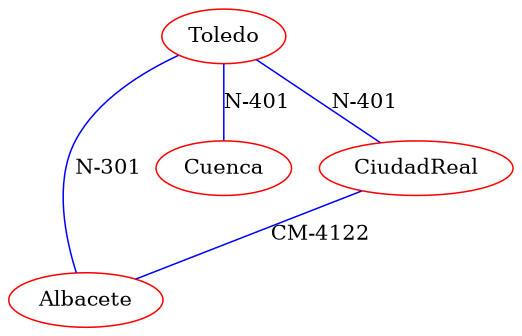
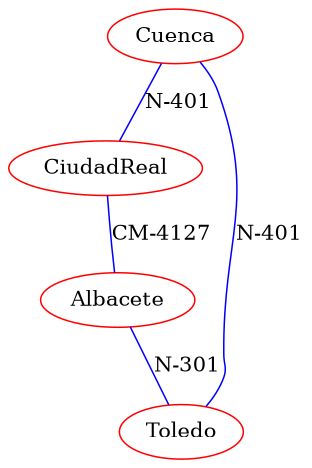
edge "Toledo" -- "CiudadReal": now "Cuenca" -- "CiudadReal"
edge "CiudadReal" -- "Albacete": label "CM-4122" -> "CM-4127"
